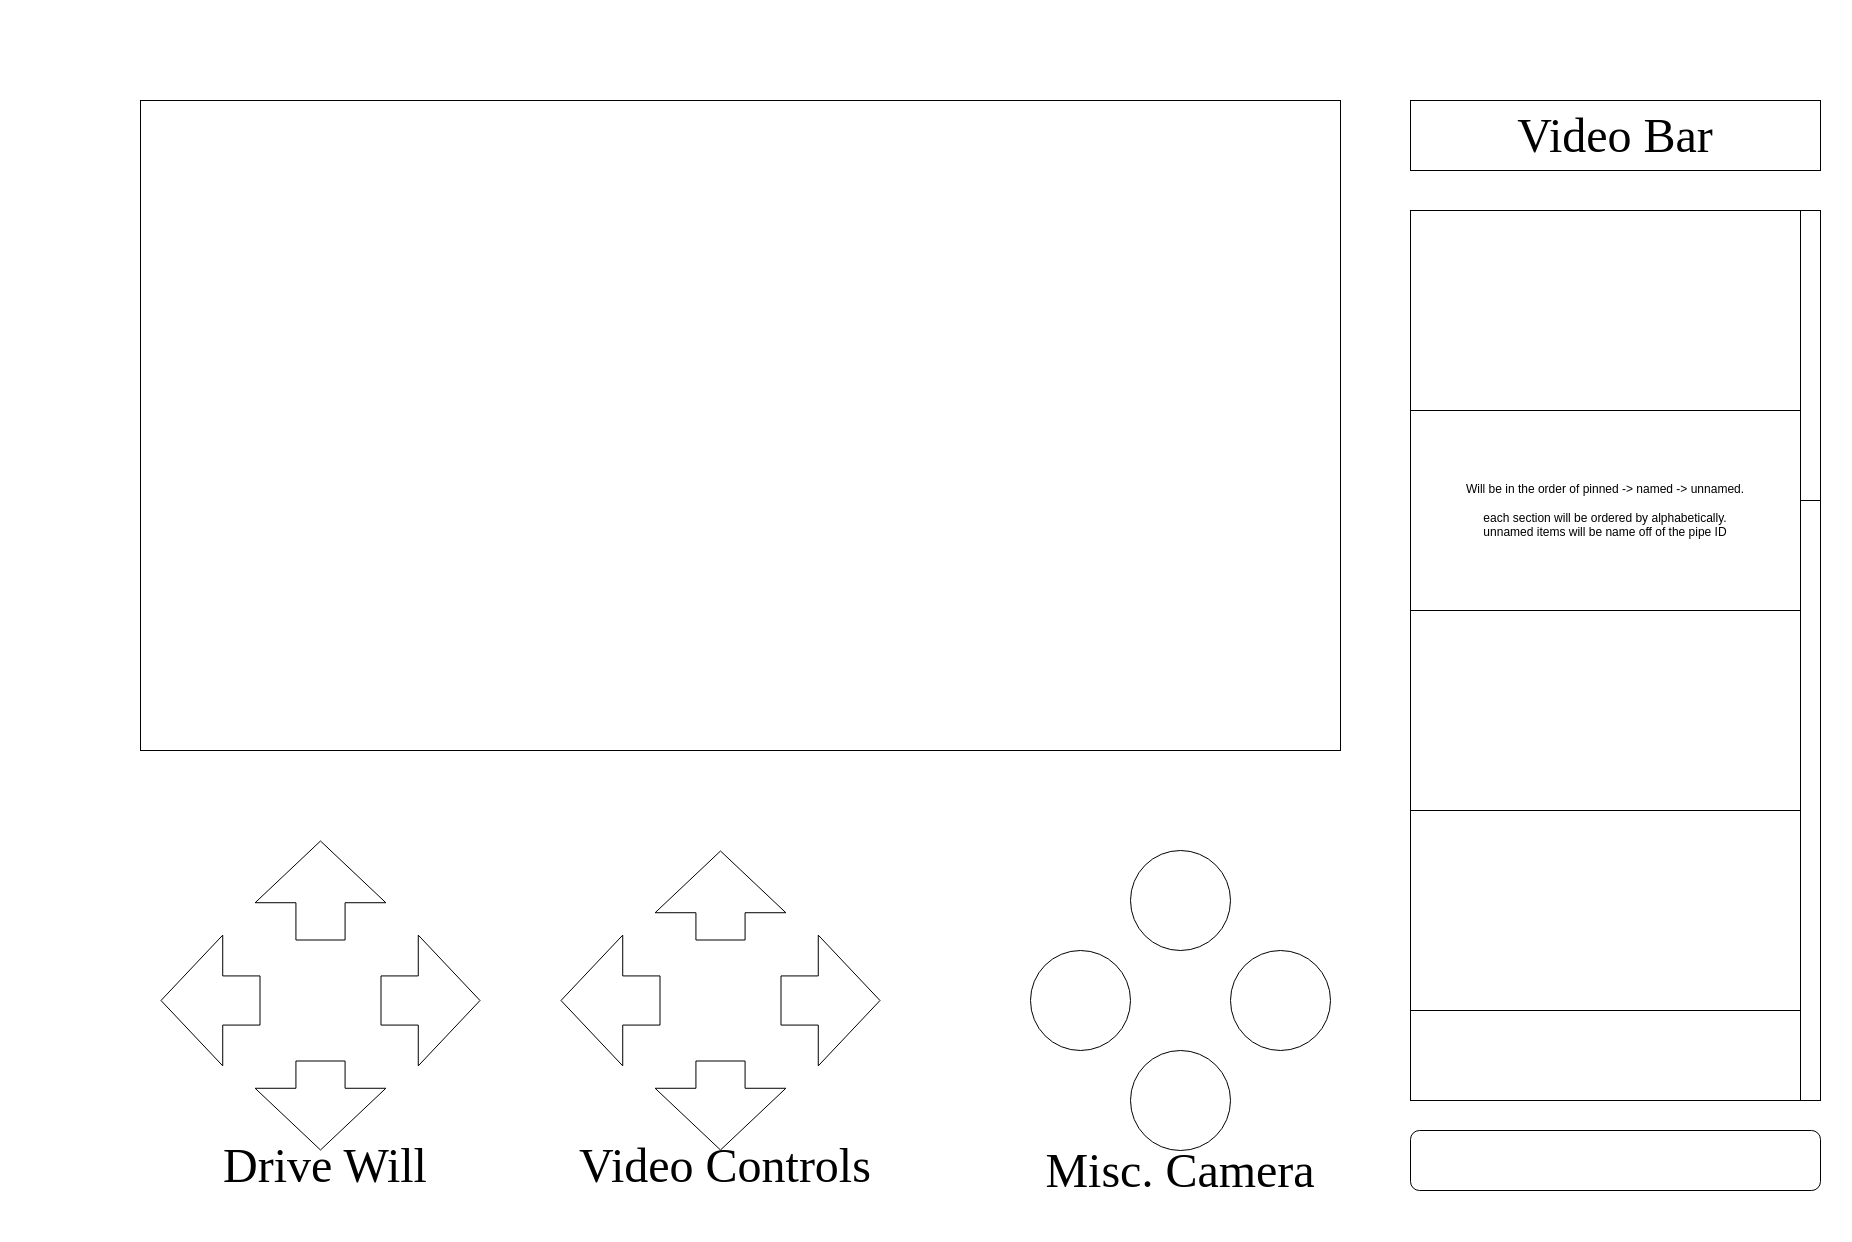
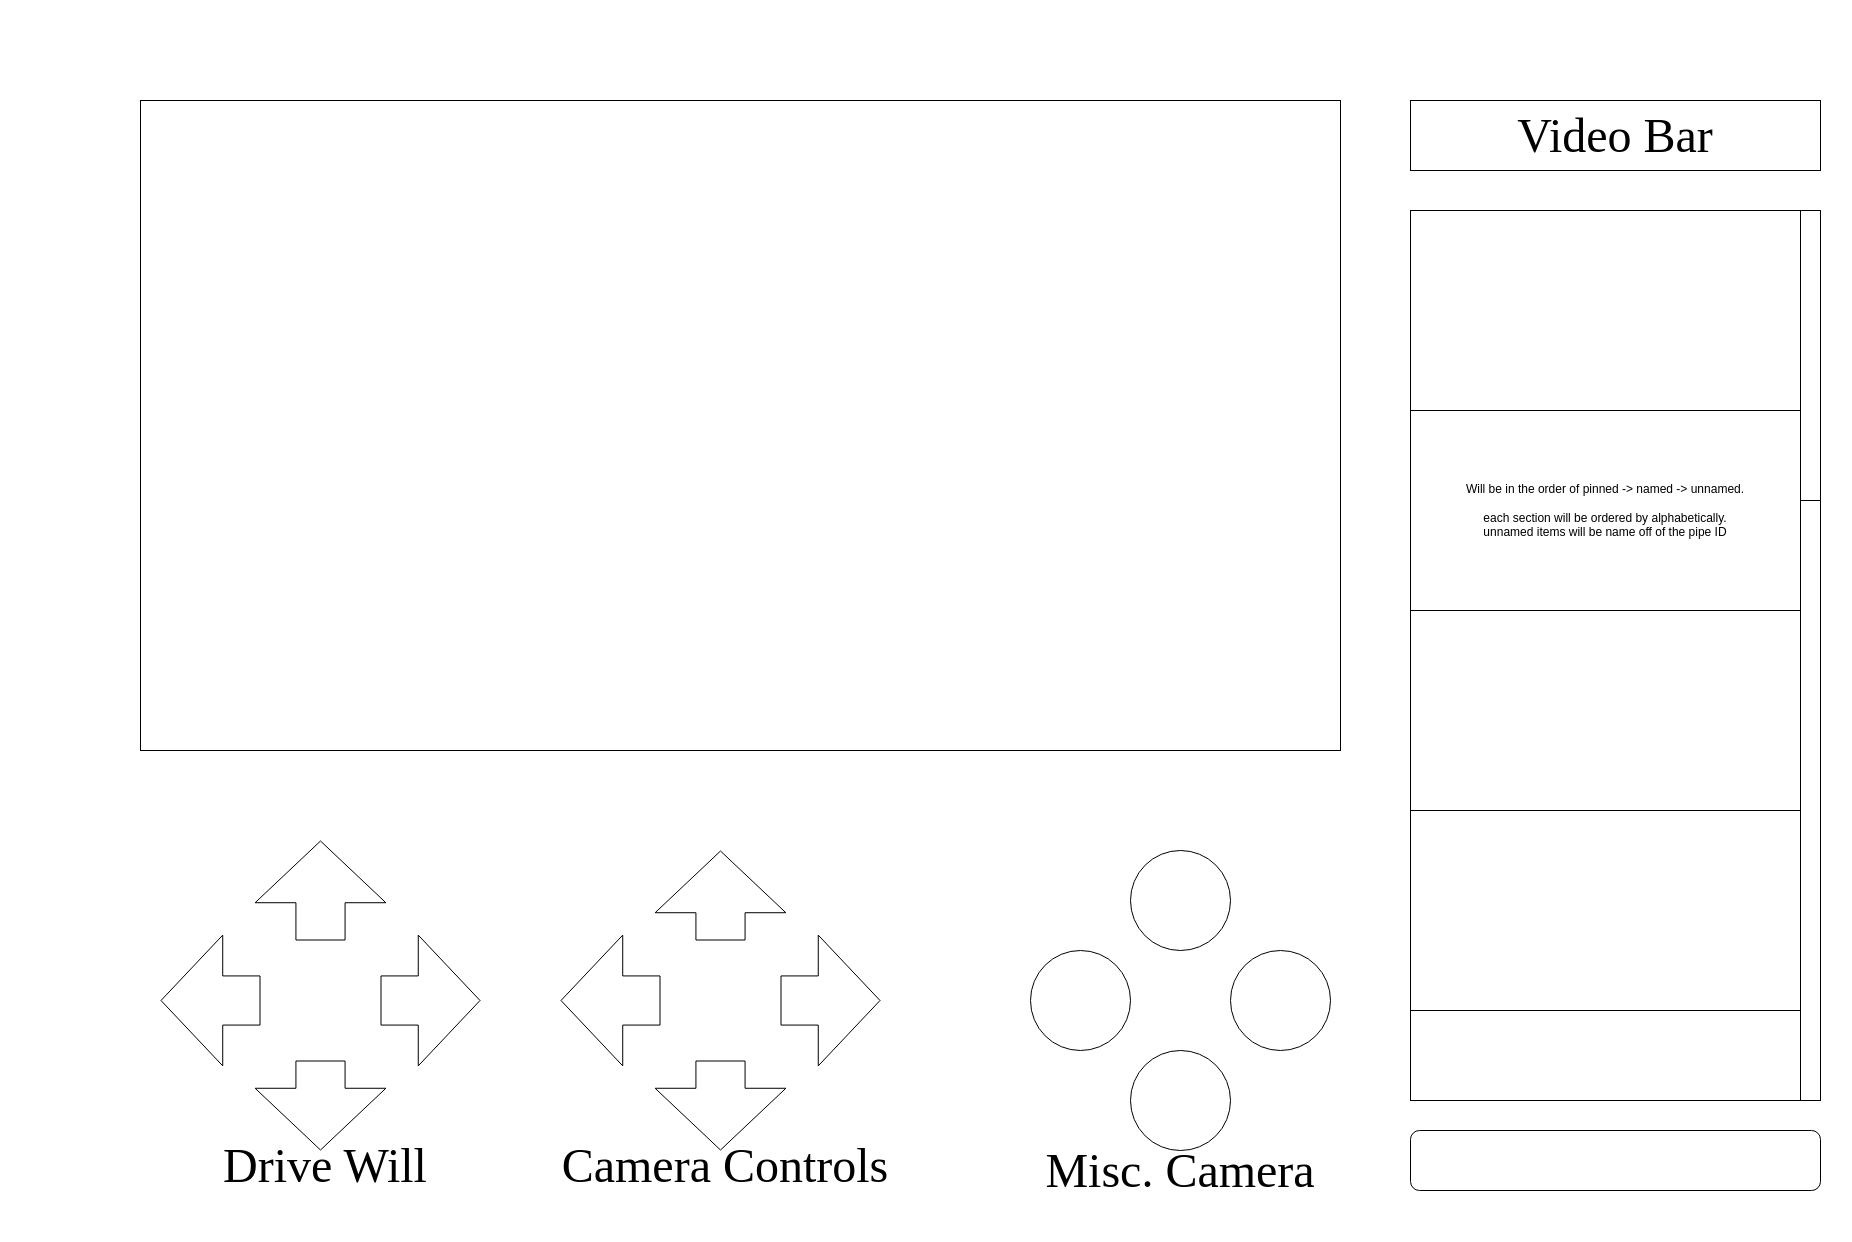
node "Video Controls": label "Video Controls" -> "Camera Controls"
